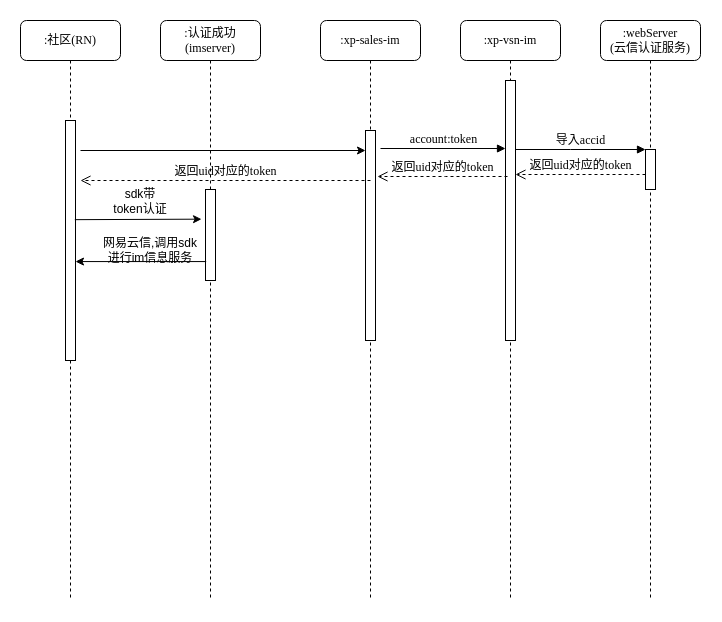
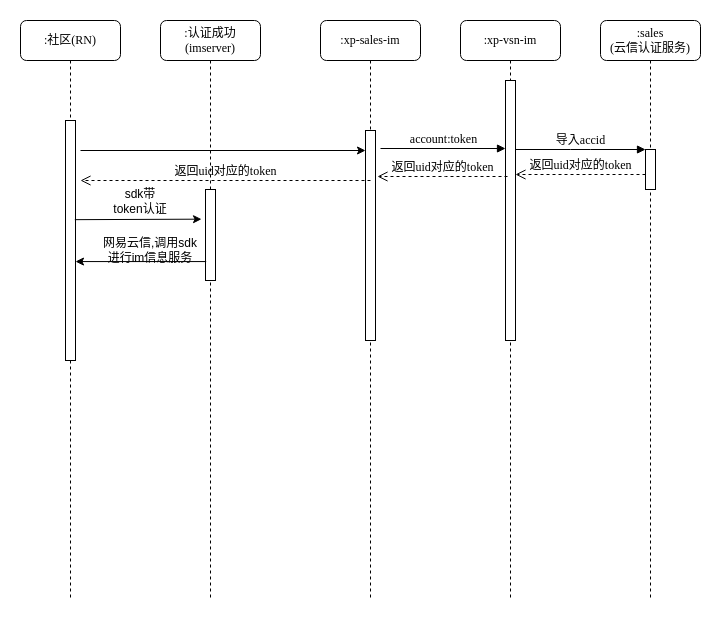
node ":webServer (云信认证服务)": label ":webServer (云信认证服务)" -> ":sales (云信认证服务)"
